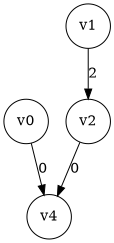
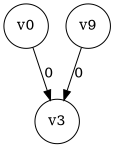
node "v1": removed
node "v2": label "v2" -> "v9"
node "v4": label "v4" -> "v3"
